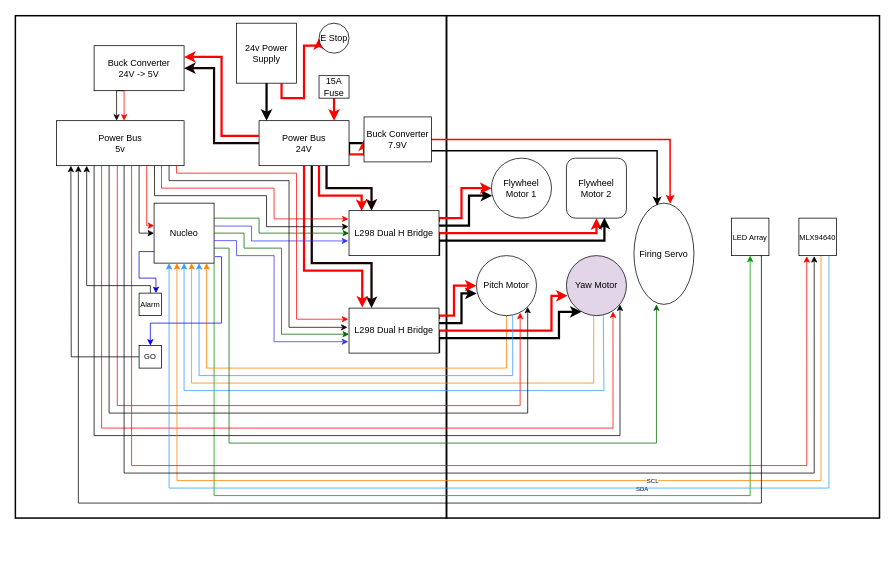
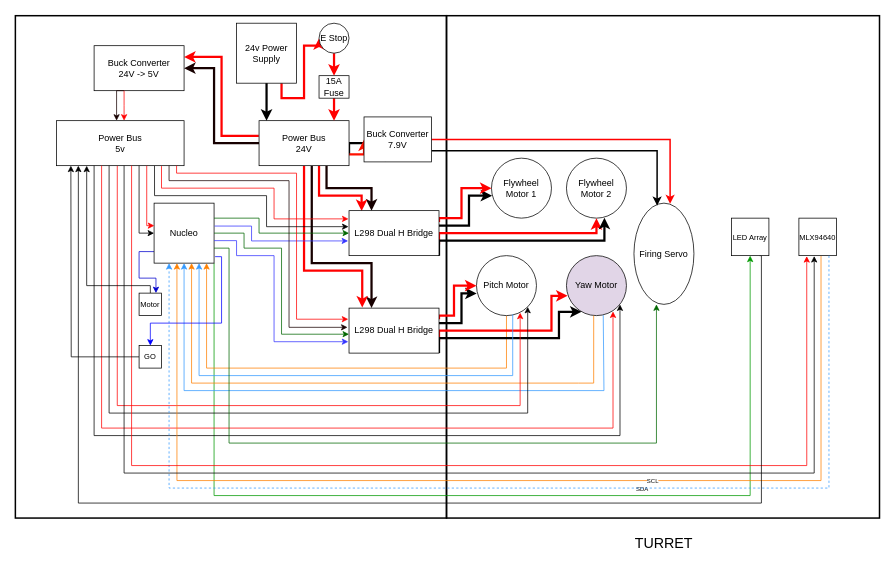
edge "E Stop" -> "15A Fuse": added
node "Flywheel Motor 2": shape rounded rectangle -> ellipse
node "Alarm": label "Alarm" -> "Motor"
edge "MLX94640" -> "Nucleo": style solid -> dashed
node "TURRET": added
